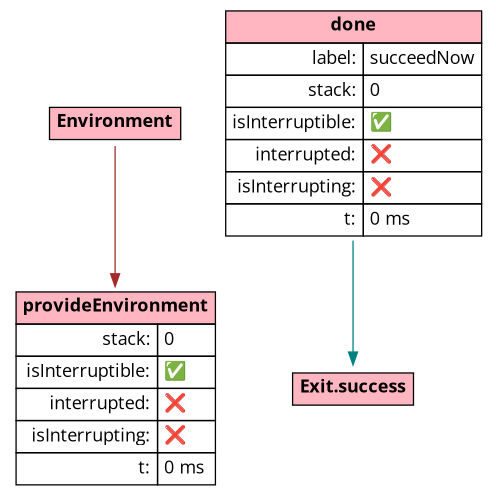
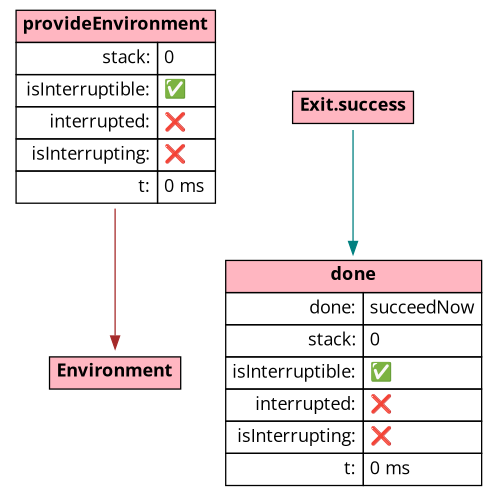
node "done": text "label:" -> "done:"
edge "Environment" -> "provideEnvironment": reversed
edge "done" -> "Exit.success": reversed
